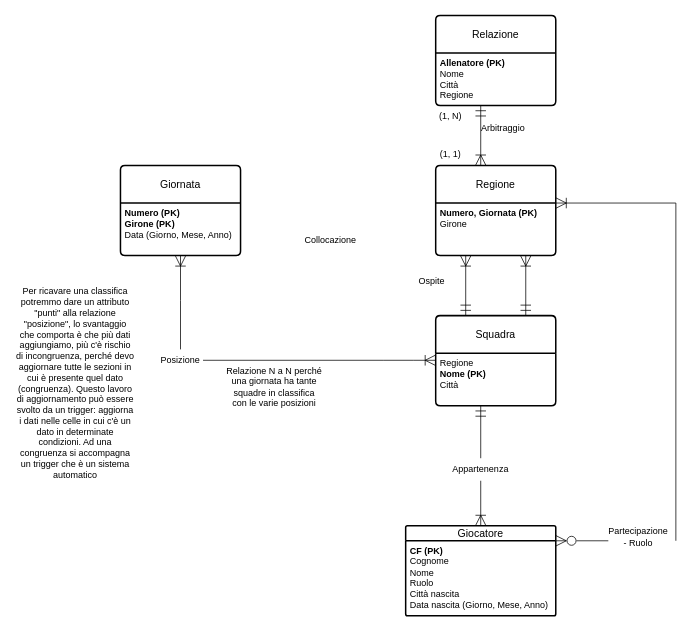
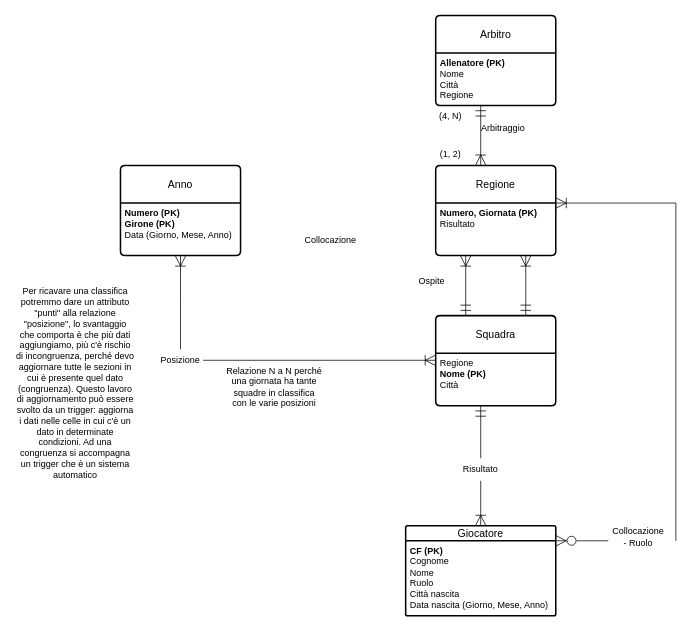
node "Relazione": label "Relazione" -> "Arbitro"
node "(1, N)": label "(1, N)" -> "(4, N)"
node "(1, 1)": label "(1, 1)" -> "(1, 2)"
node "Giornata": label "Giornata" -> "Anno"
node "Numero, Giornata (PK) Girone": label "Numero, Giornata (PK) Girone" -> "Numero, Giornata (PK) Risultato"
node "Appartenenza": label "Appartenenza" -> "Risultato"
node "Partecipazione - Ruolo": label "Partecipazione - Ruolo" -> "Collocazione - Ruolo"
